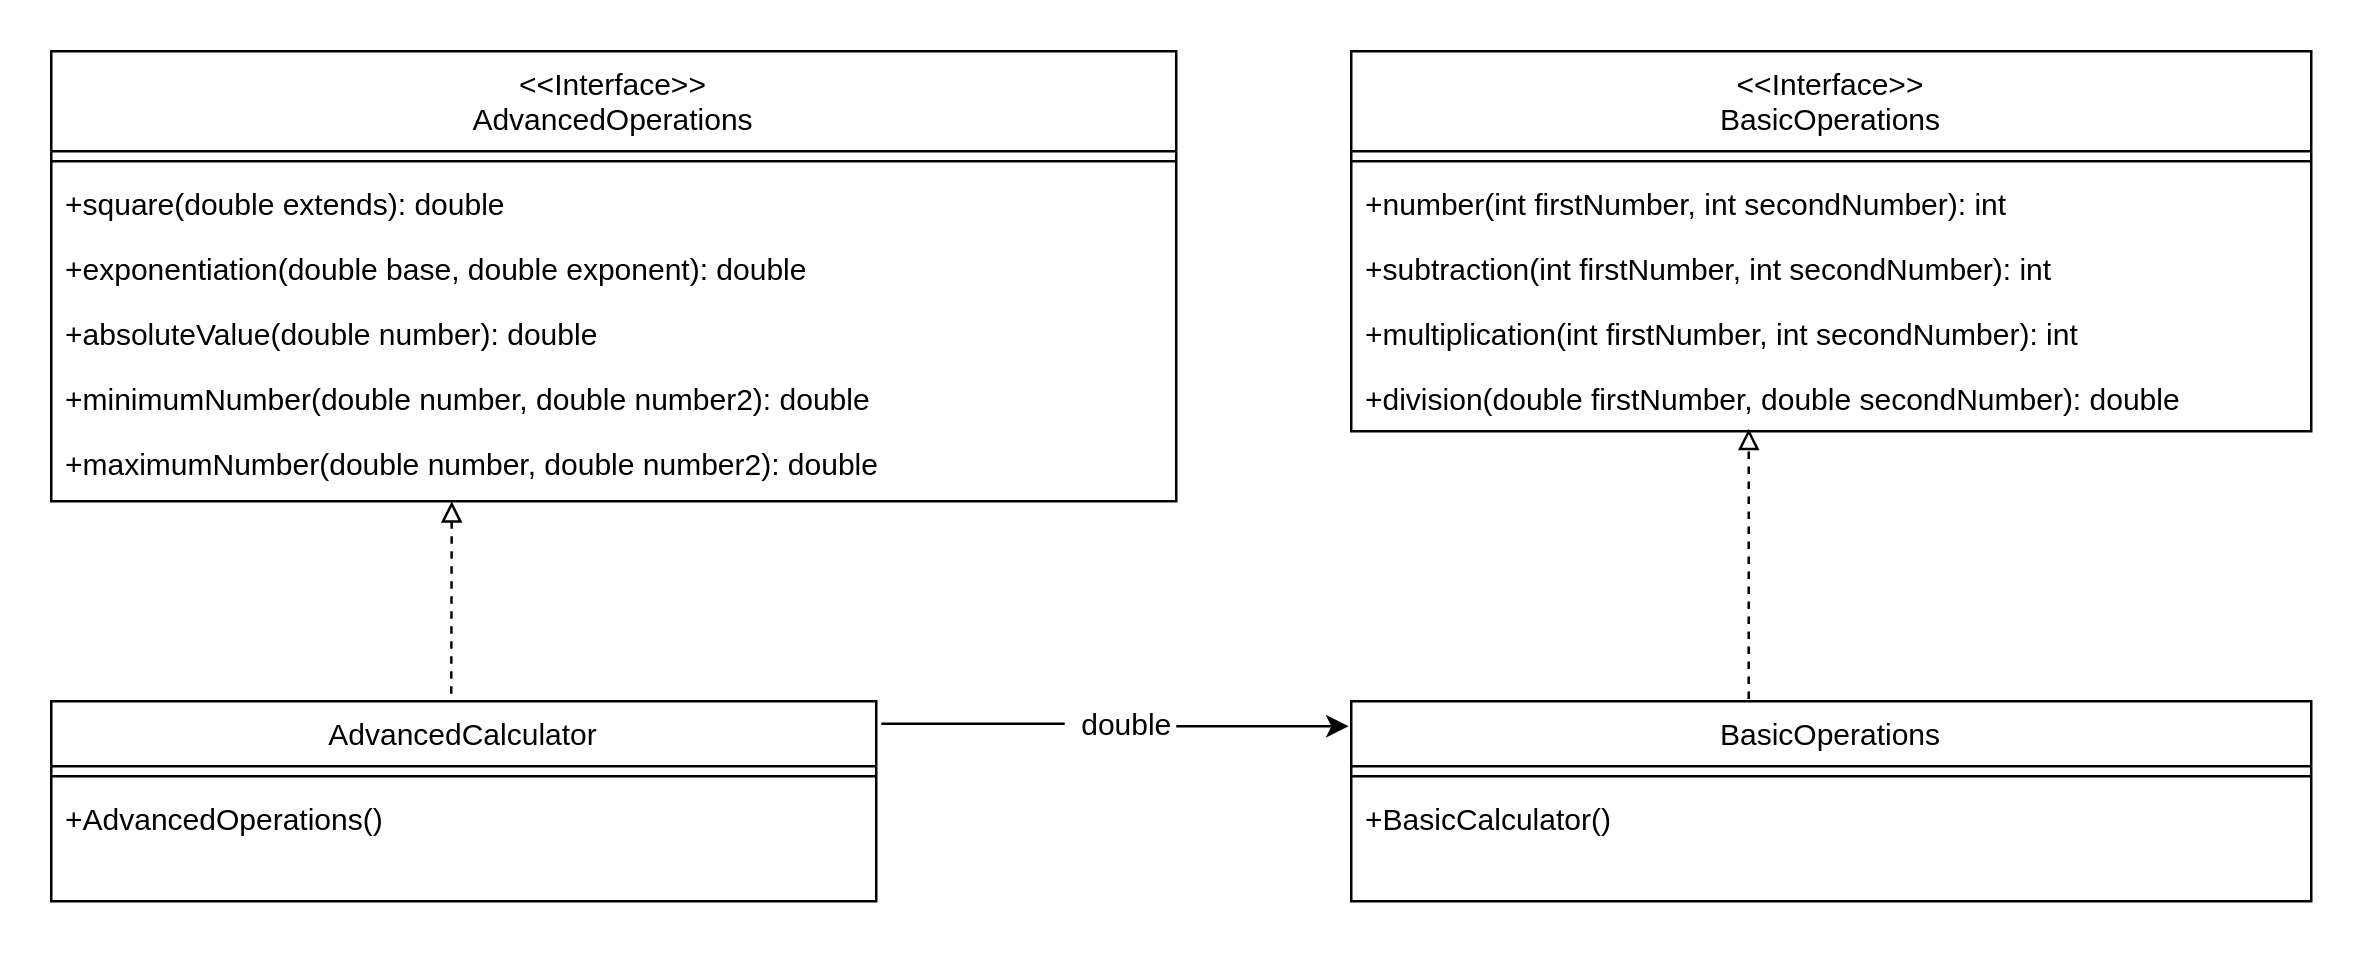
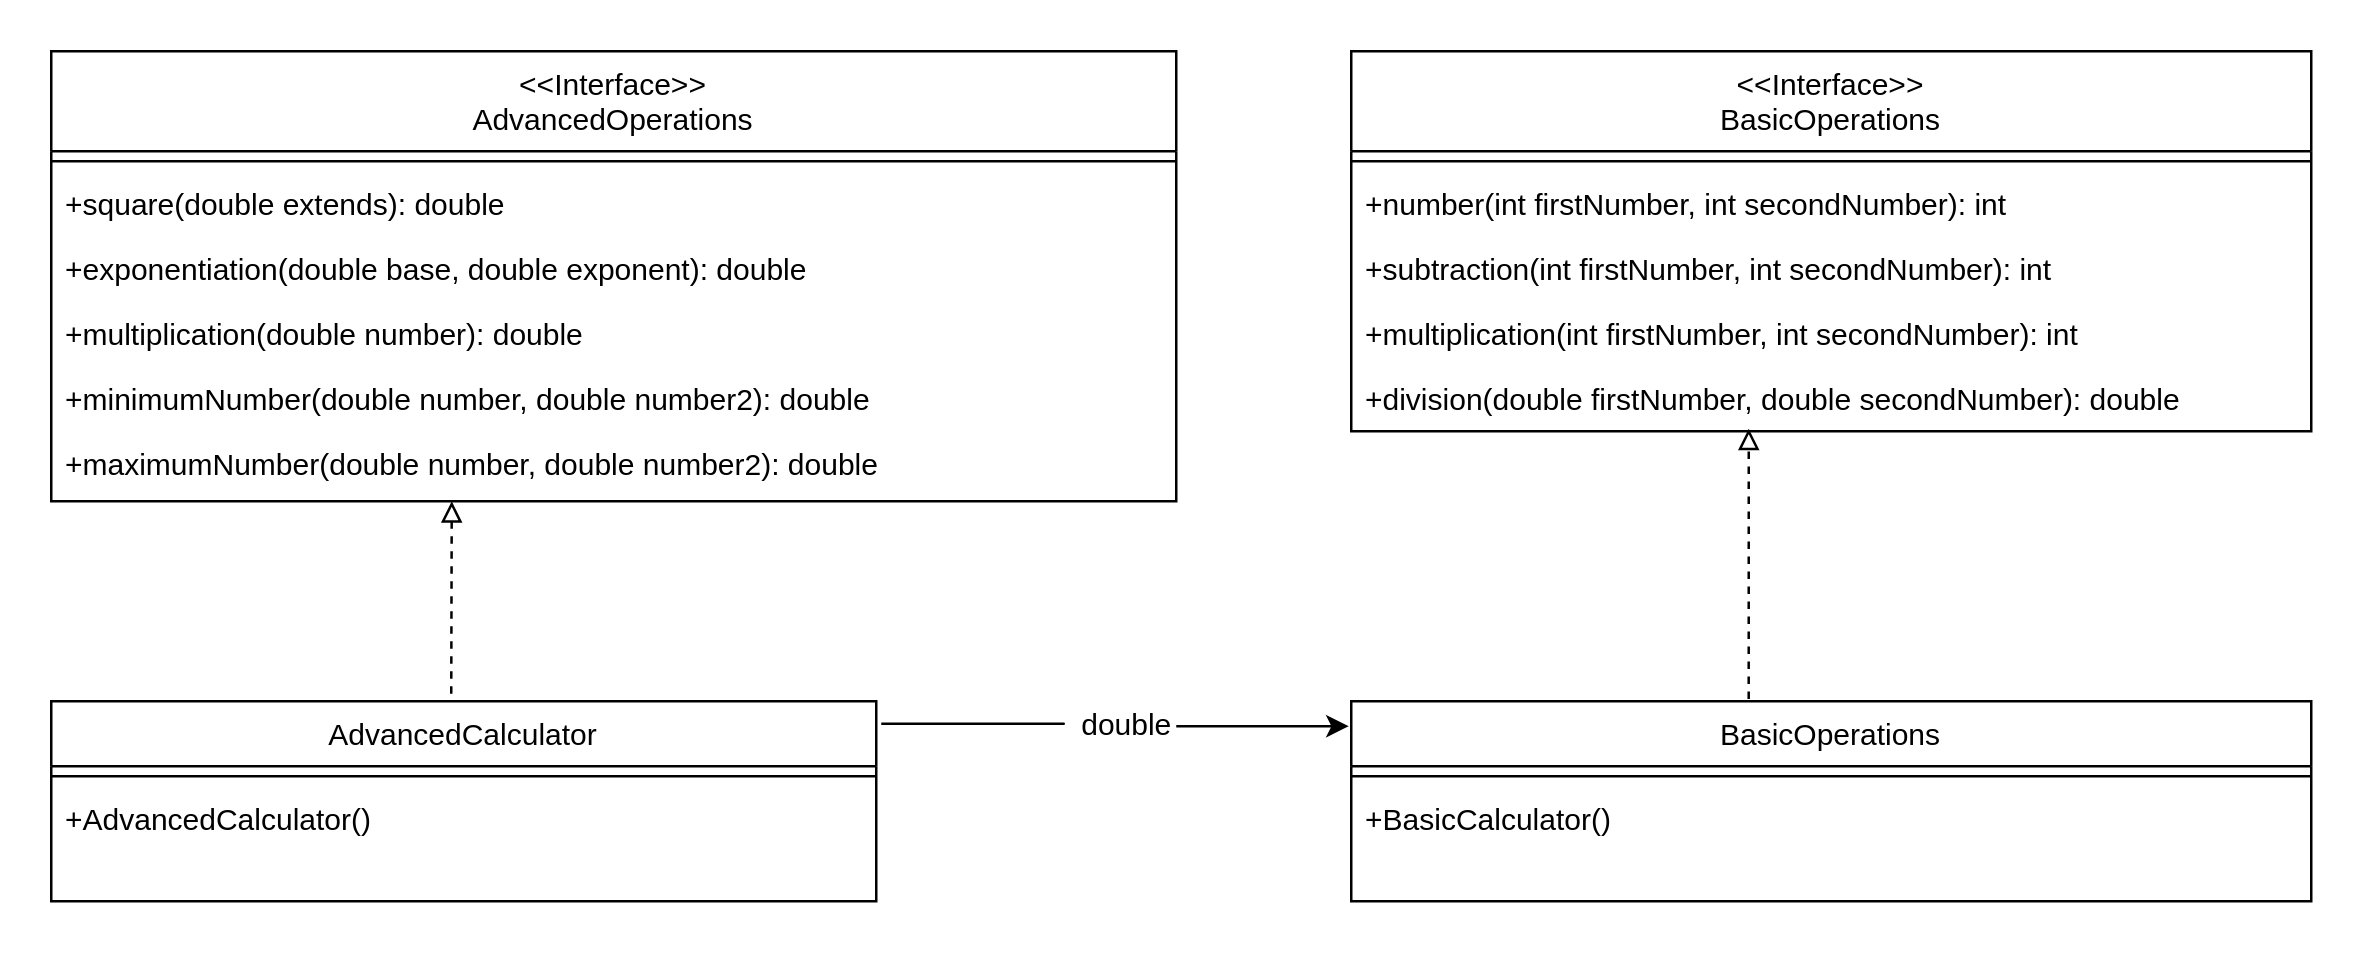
node "+absoluteValue(double number): double": label "+absoluteValue(double number): double" -> "+multiplication(double number): double"
node "+AdvancedOperations()": label "+AdvancedOperations()" -> "+AdvancedCalculator()"
